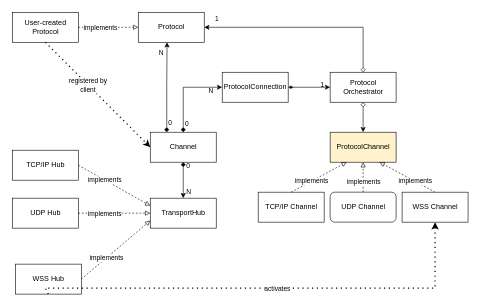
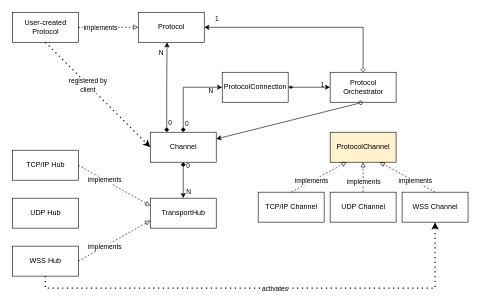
edge "Protocol Orchestrator" -- "ProtocolChannel": now "Protocol Orchestrator" -- "Channel"
node "UDP Channel": shape rounded rectangle -> rectangle
edge "UDP Hub" -> "TransportHub": removed, label "implements"
node "WSS Hub": moved (48, 279) -> (45, 261)
